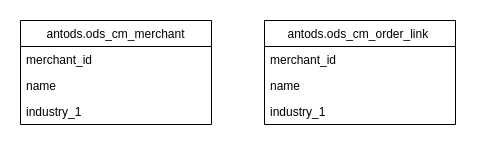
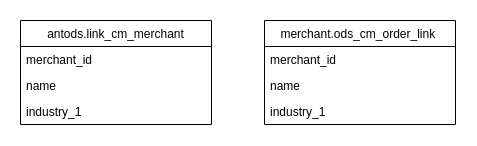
node "antods.ods_cm_merchant": label "antods.ods_cm_merchant" -> "antods.link_cm_merchant"
node "antods.ods_cm_order_link": label "antods.ods_cm_order_link" -> "merchant.ods_cm_order_link"
